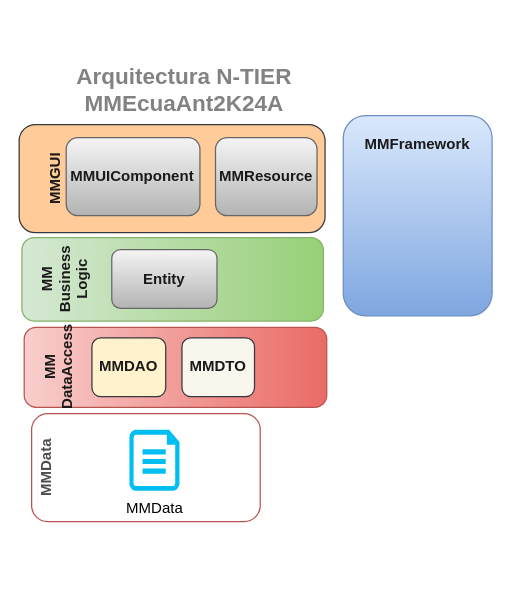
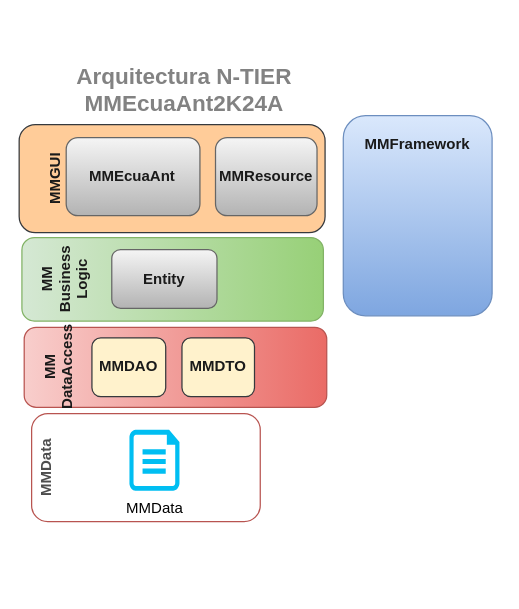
node "MMUIComponent": label "MMUIComponent" -> "MMEcuaAnt"
node "MMDTO": fillcolor #f9f7ed -> #fff2cc
